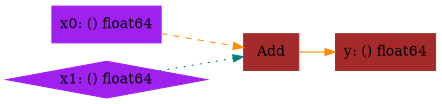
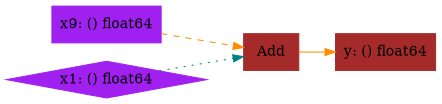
node "x0: () float64": label "x0: () float64" -> "x9: () float64"
